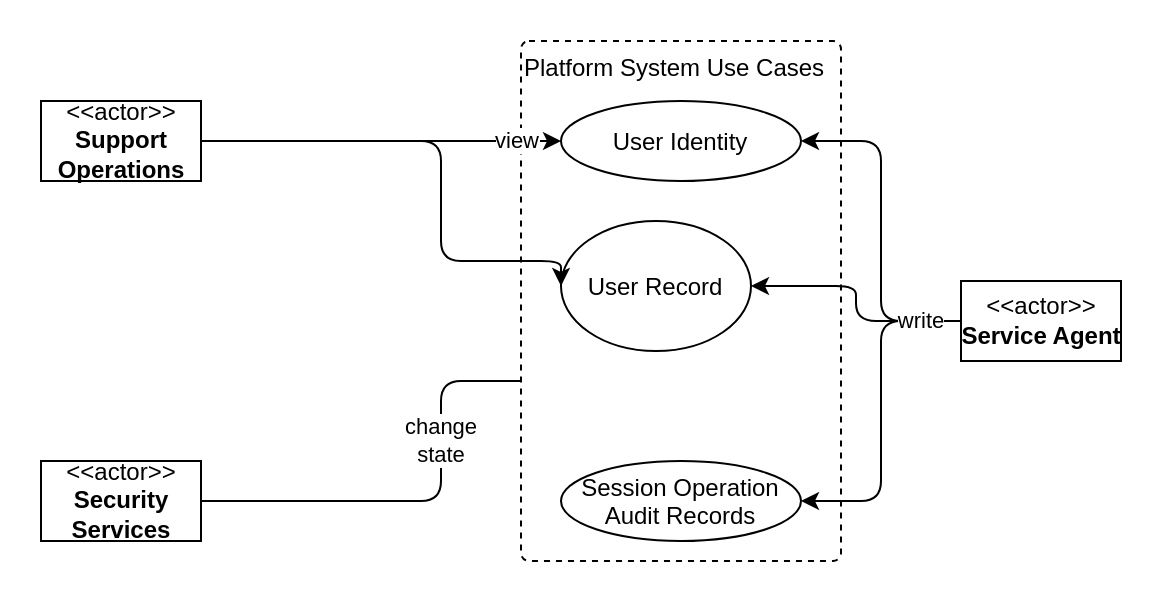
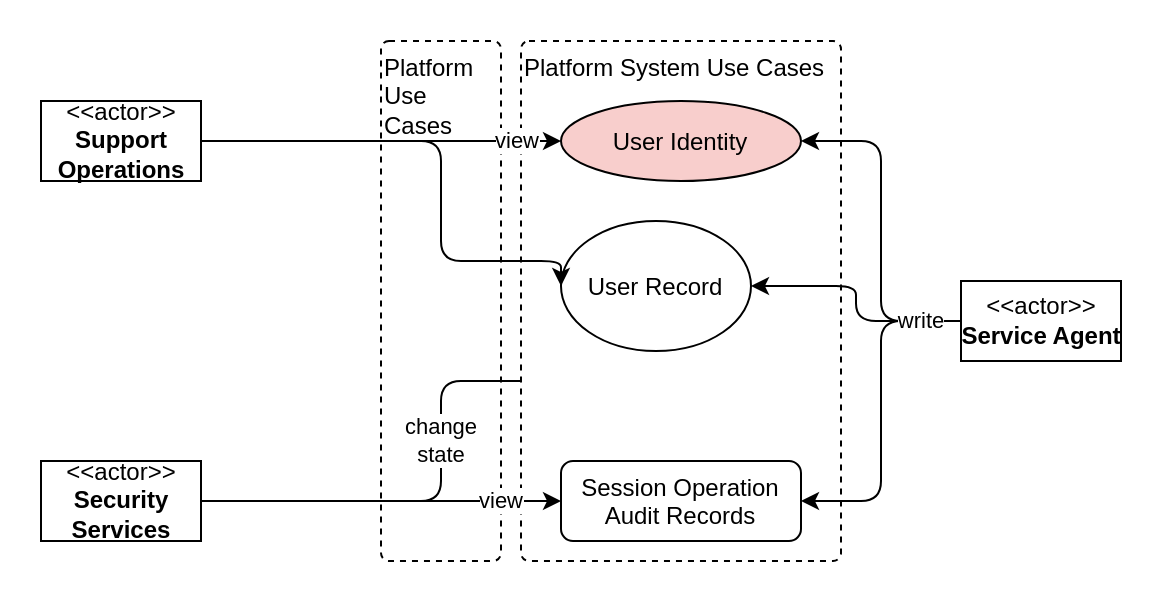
node "User Identity": fillcolor #ffffff -> #f8cecc
node "Platform Use Cases": added
edge "<<actor>> Security Services" -> "Session Operation Audit Records": added, label "view"
node "Session Operation Audit Records": shape ellipse -> rounded rectangle
